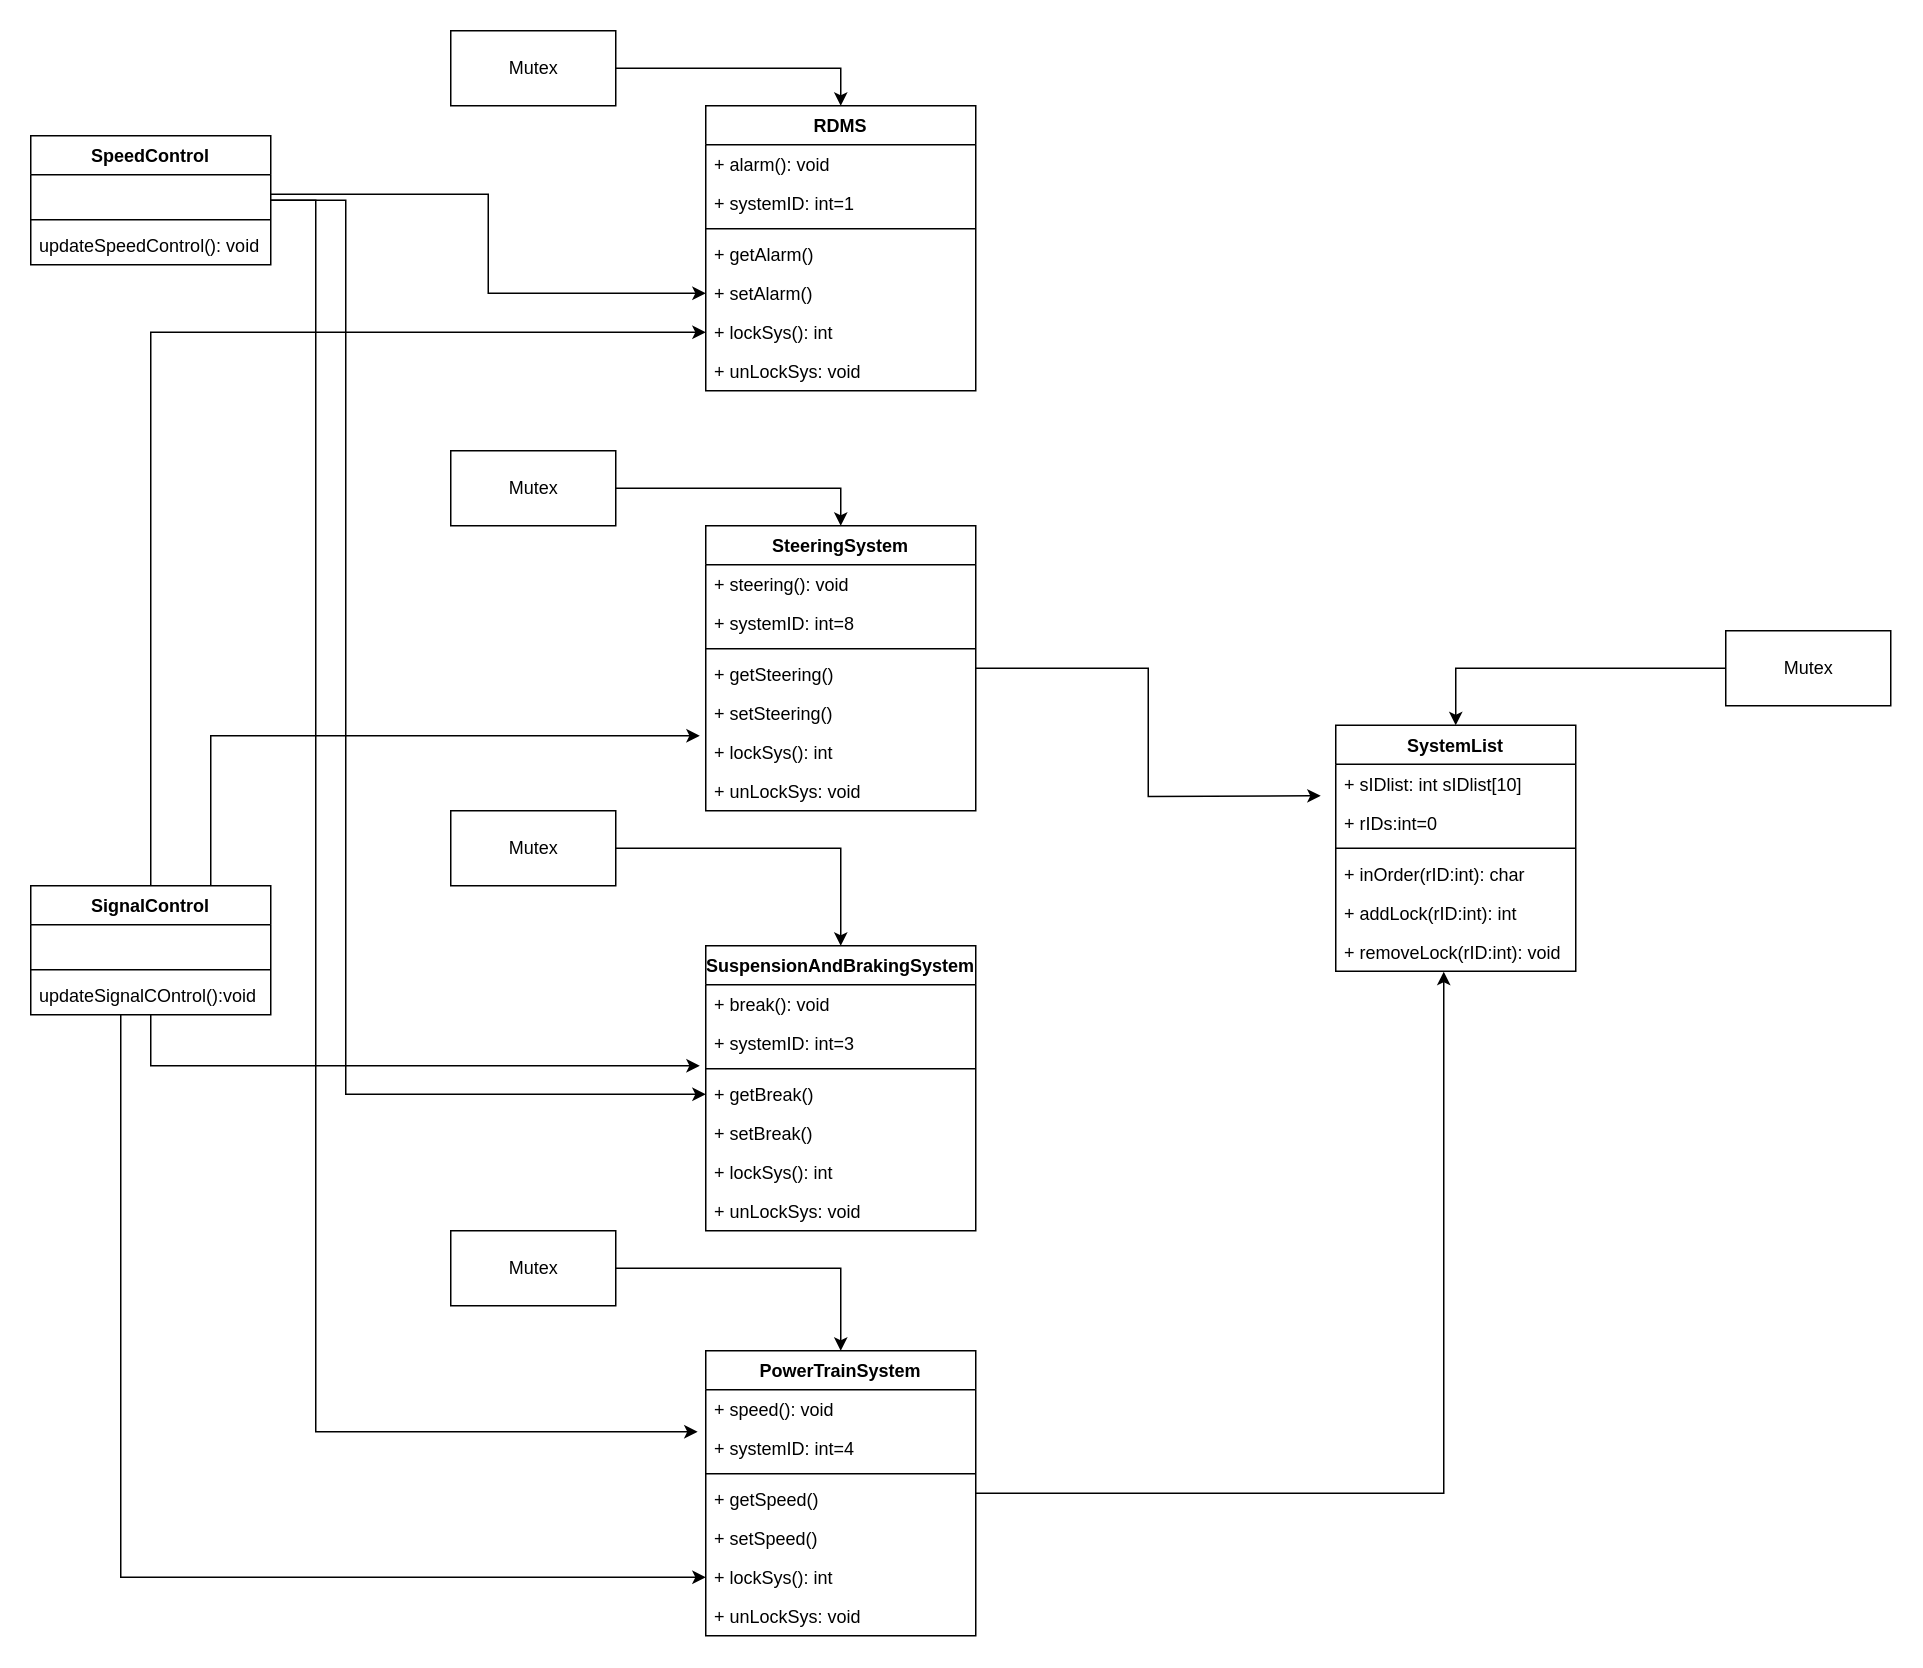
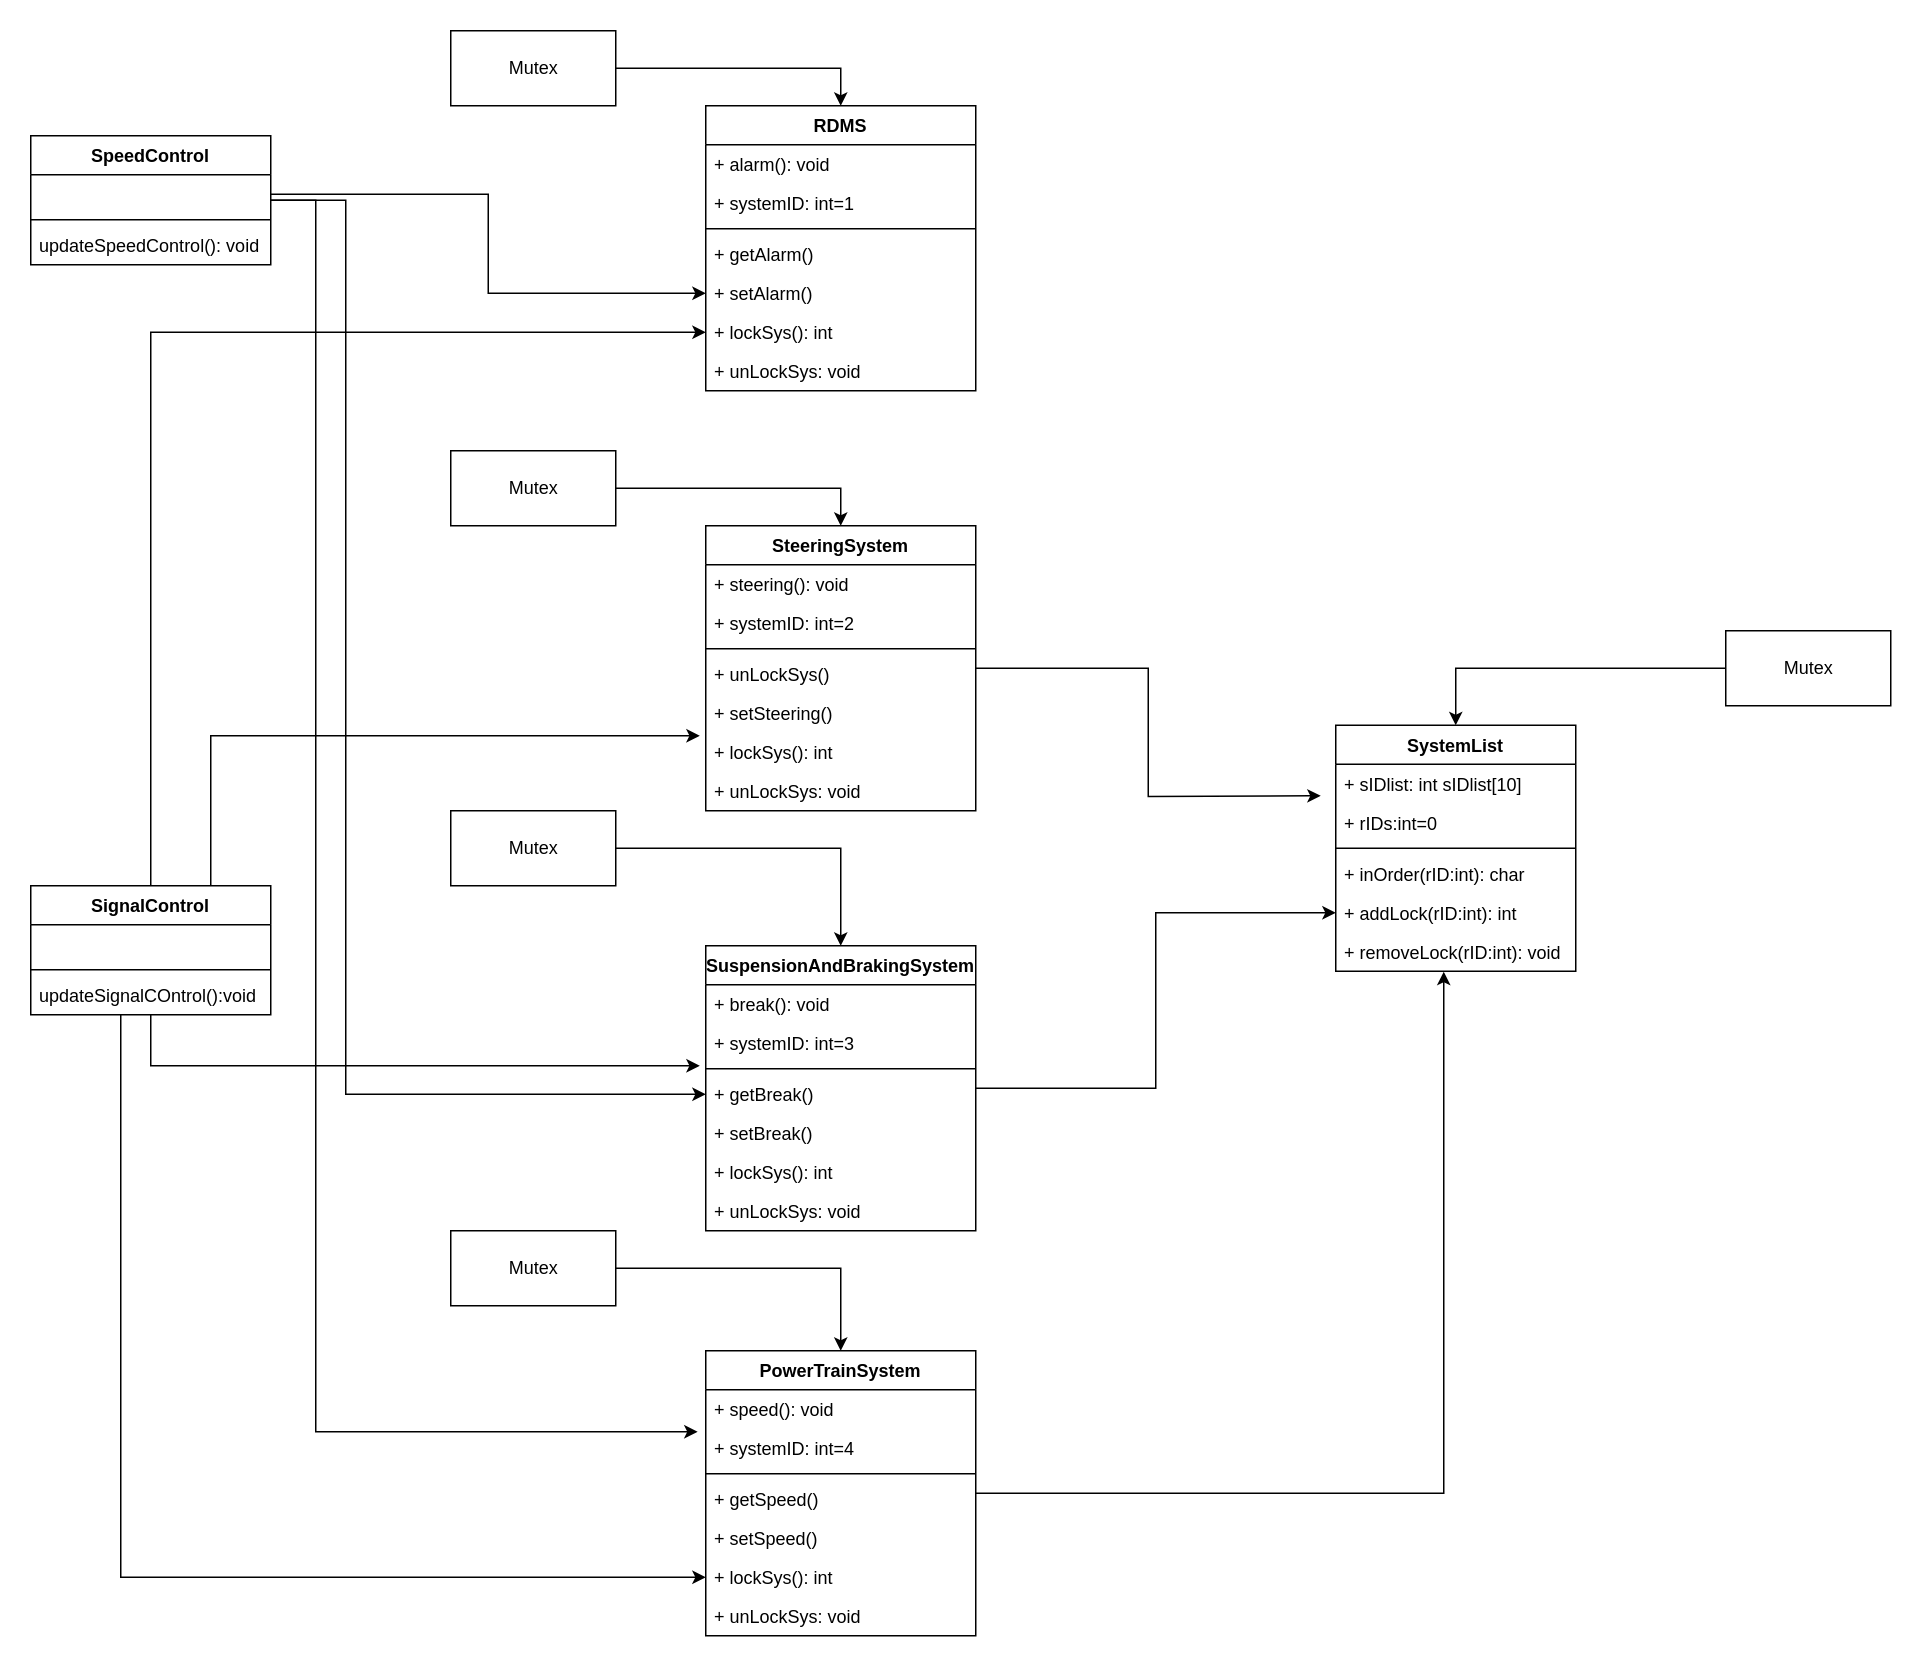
node "+ systemID: int=8": label "+ systemID: int=8" -> "+ systemID: int=2"
node "+ getSteering()": label "+ getSteering()" -> "+ unLockSys()"
edge "SuspensionAndBrakingSystem" -> "+ addLock(rID:int): int": added
